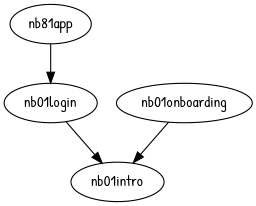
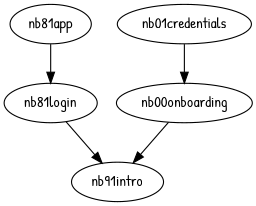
node "nb01credentials": added
node "nb01login": label "nb01login" -> "nb81login"
node "nb01onboarding": label "nb01onboarding" -> "nb00onboarding"
node "nb01intro": label "nb01intro" -> "nb91intro"
